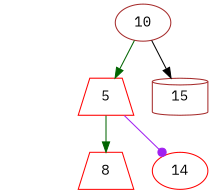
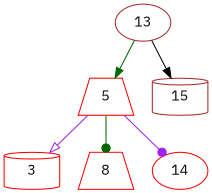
node "10": label "10" -> "13"
edge "5" -> "8": arrowhead normal -> dot
node "3": added
